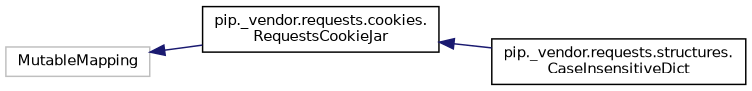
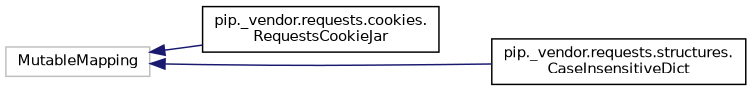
edge "pip._vendor.requests.structures. CaseInsensitiveDict" -> "pip._vendor.requests.cookies. RequestsCookieJar": now "pip._vendor.requests.structures. CaseInsensitiveDict" -> "MutableMapping"
